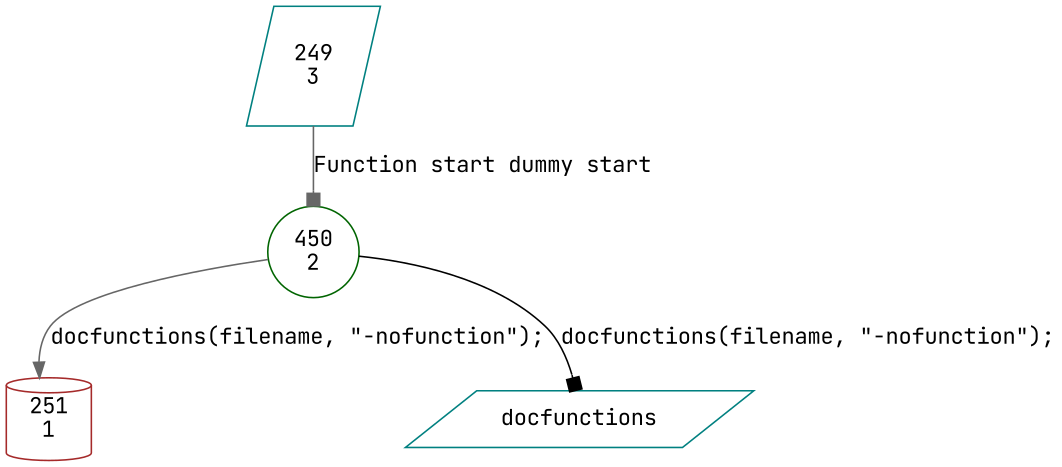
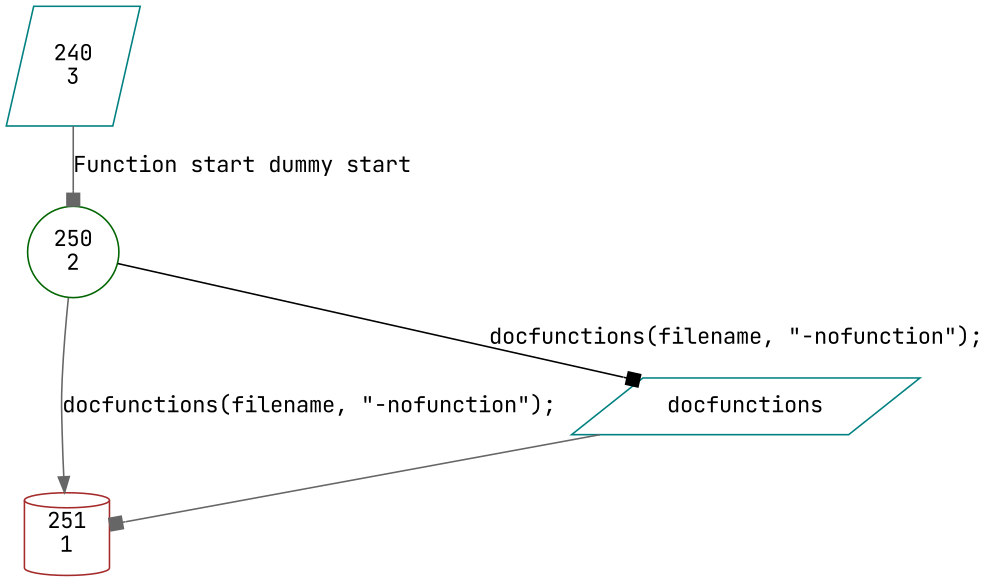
node "249 3": label "249 3" -> "240 3"
node "450 2": label "450 2" -> "250 2"
edge "docfunctions" -> "251 1": added
